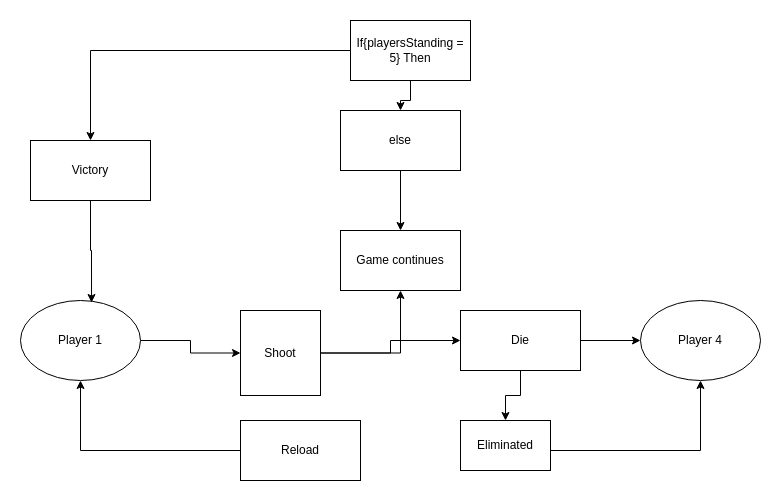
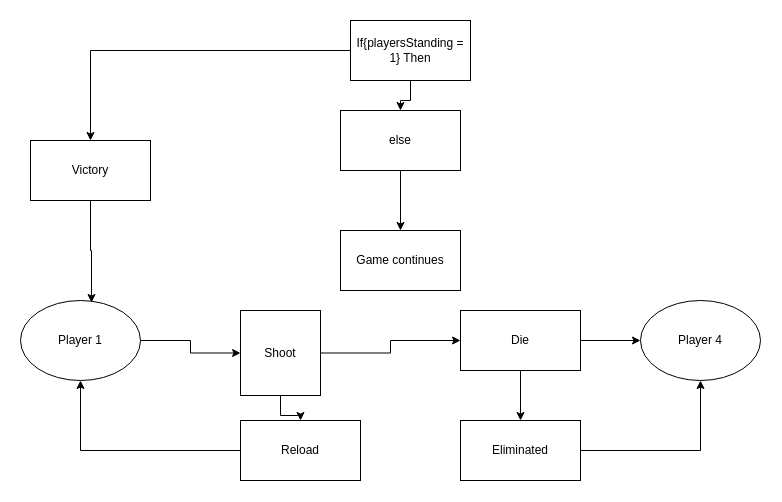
node "If{playersStanding = 5} Then": label "If{playersStanding = 5} Then" -> "If{playersStanding = 1} Then"
edge "Shoot" -> "Game continues": now "Shoot" -> "Reload"
node "Eliminated": size 90x50 -> 120x60
